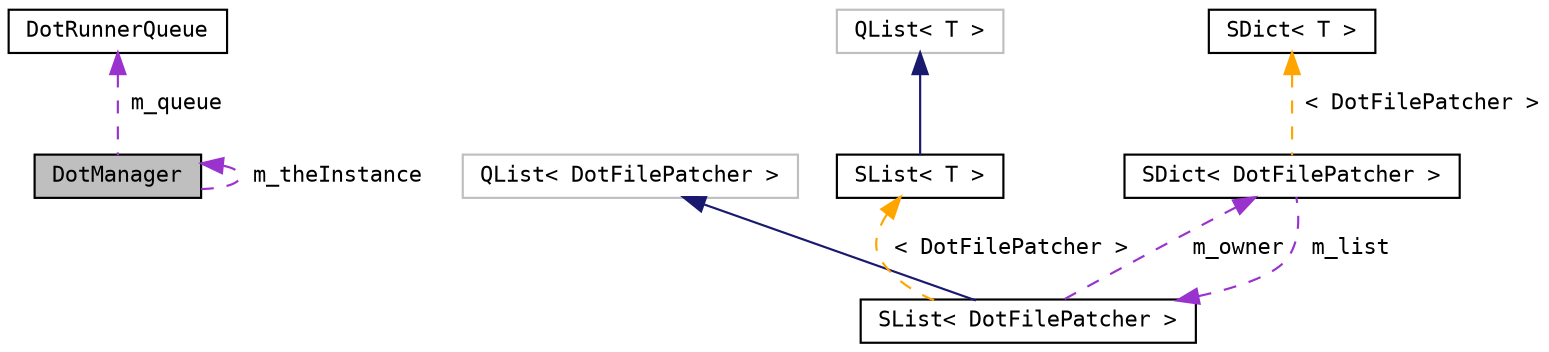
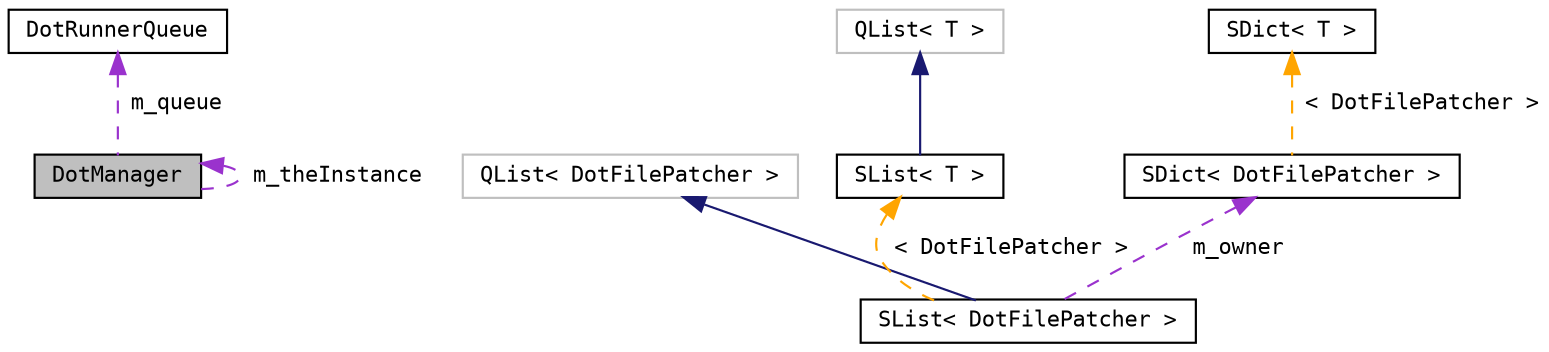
edge "SDict< DotFilePatcher >" -> "SList< DotFilePatcher >": removed, label "m_list"
